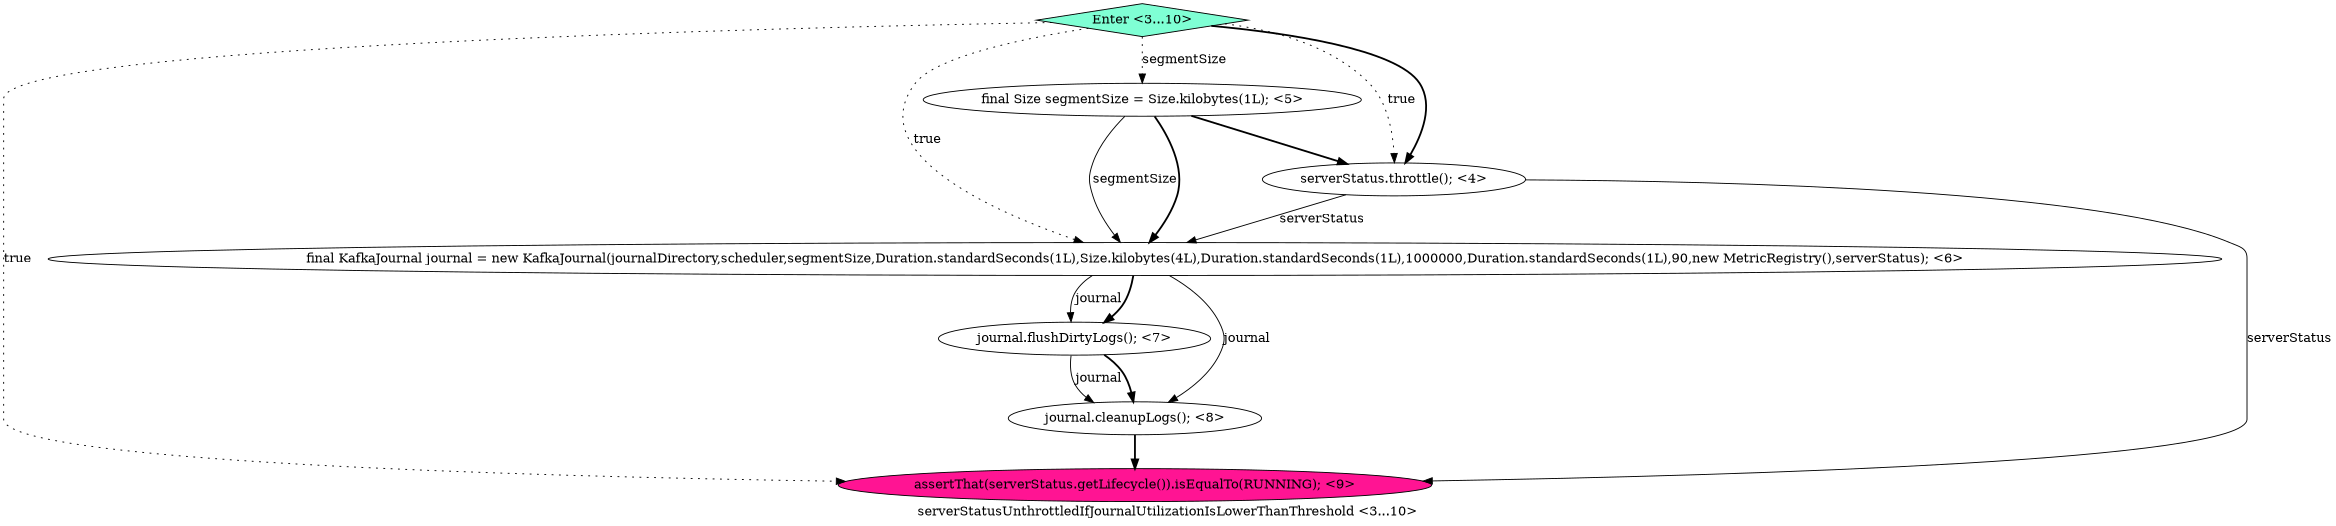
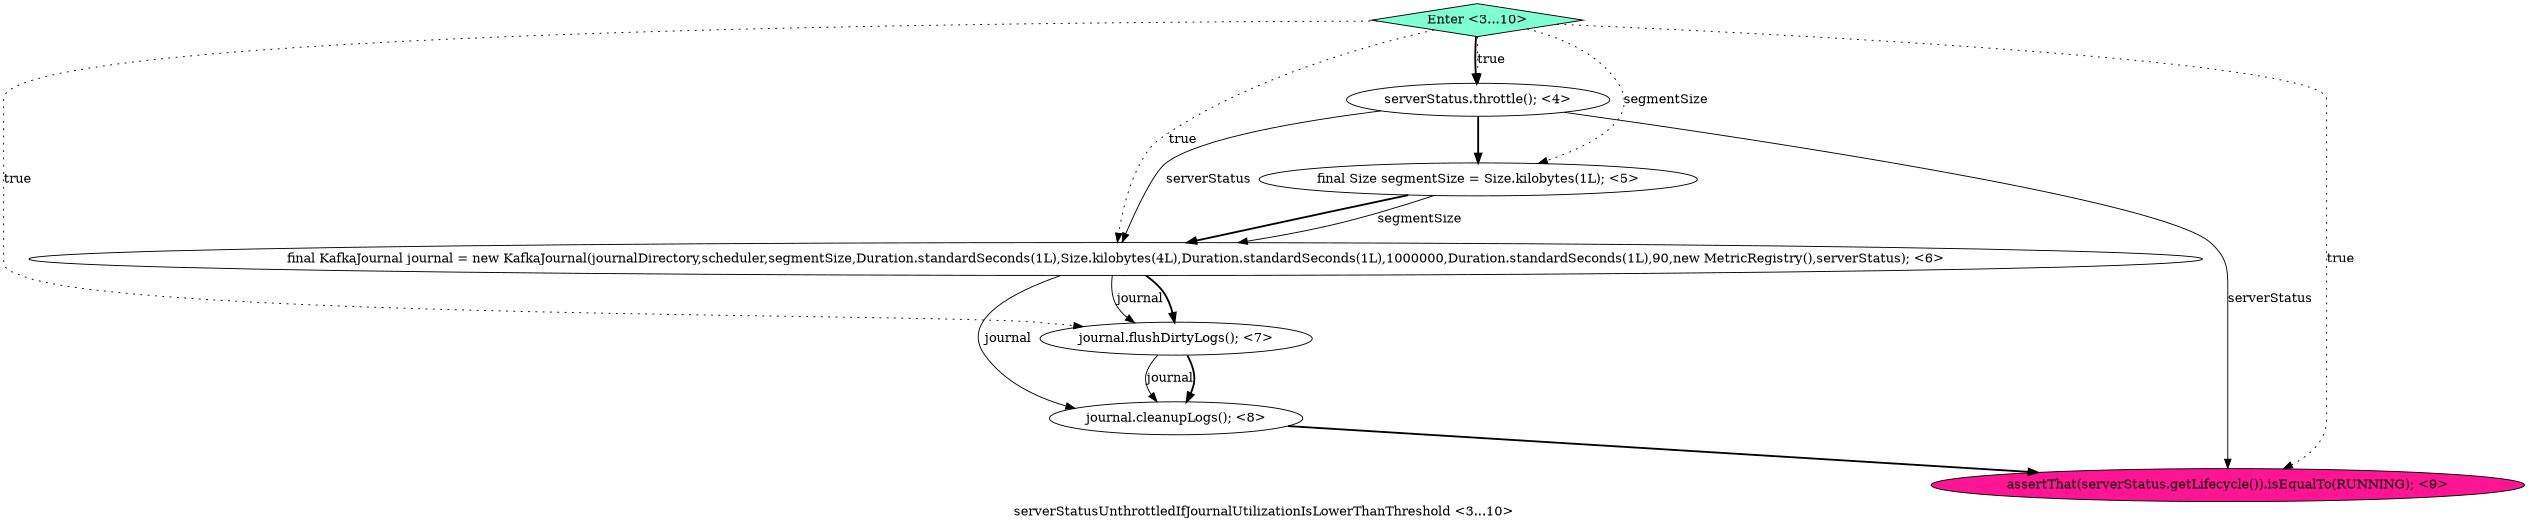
edge "Enter <3...10>" -> "journal.flushDirtyLogs(); <7>": added, label "true"
edge "final Size segmentSize = Size.kilobytes(1L); <5>" -> "serverStatus.throttle(); <4>": reversed
